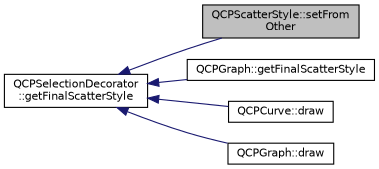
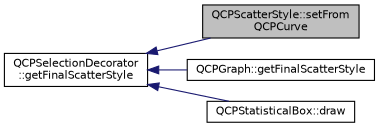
node "QCPScatterStyle::setFrom Other": label "QCPScatterStyle::setFrom Other" -> "QCPScatterStyle::setFrom QCPCurve"
node "QCPCurve::draw": removed
node "QCPGraph::draw": label "QCPGraph::draw" -> "QCPStatisticalBox::draw"
